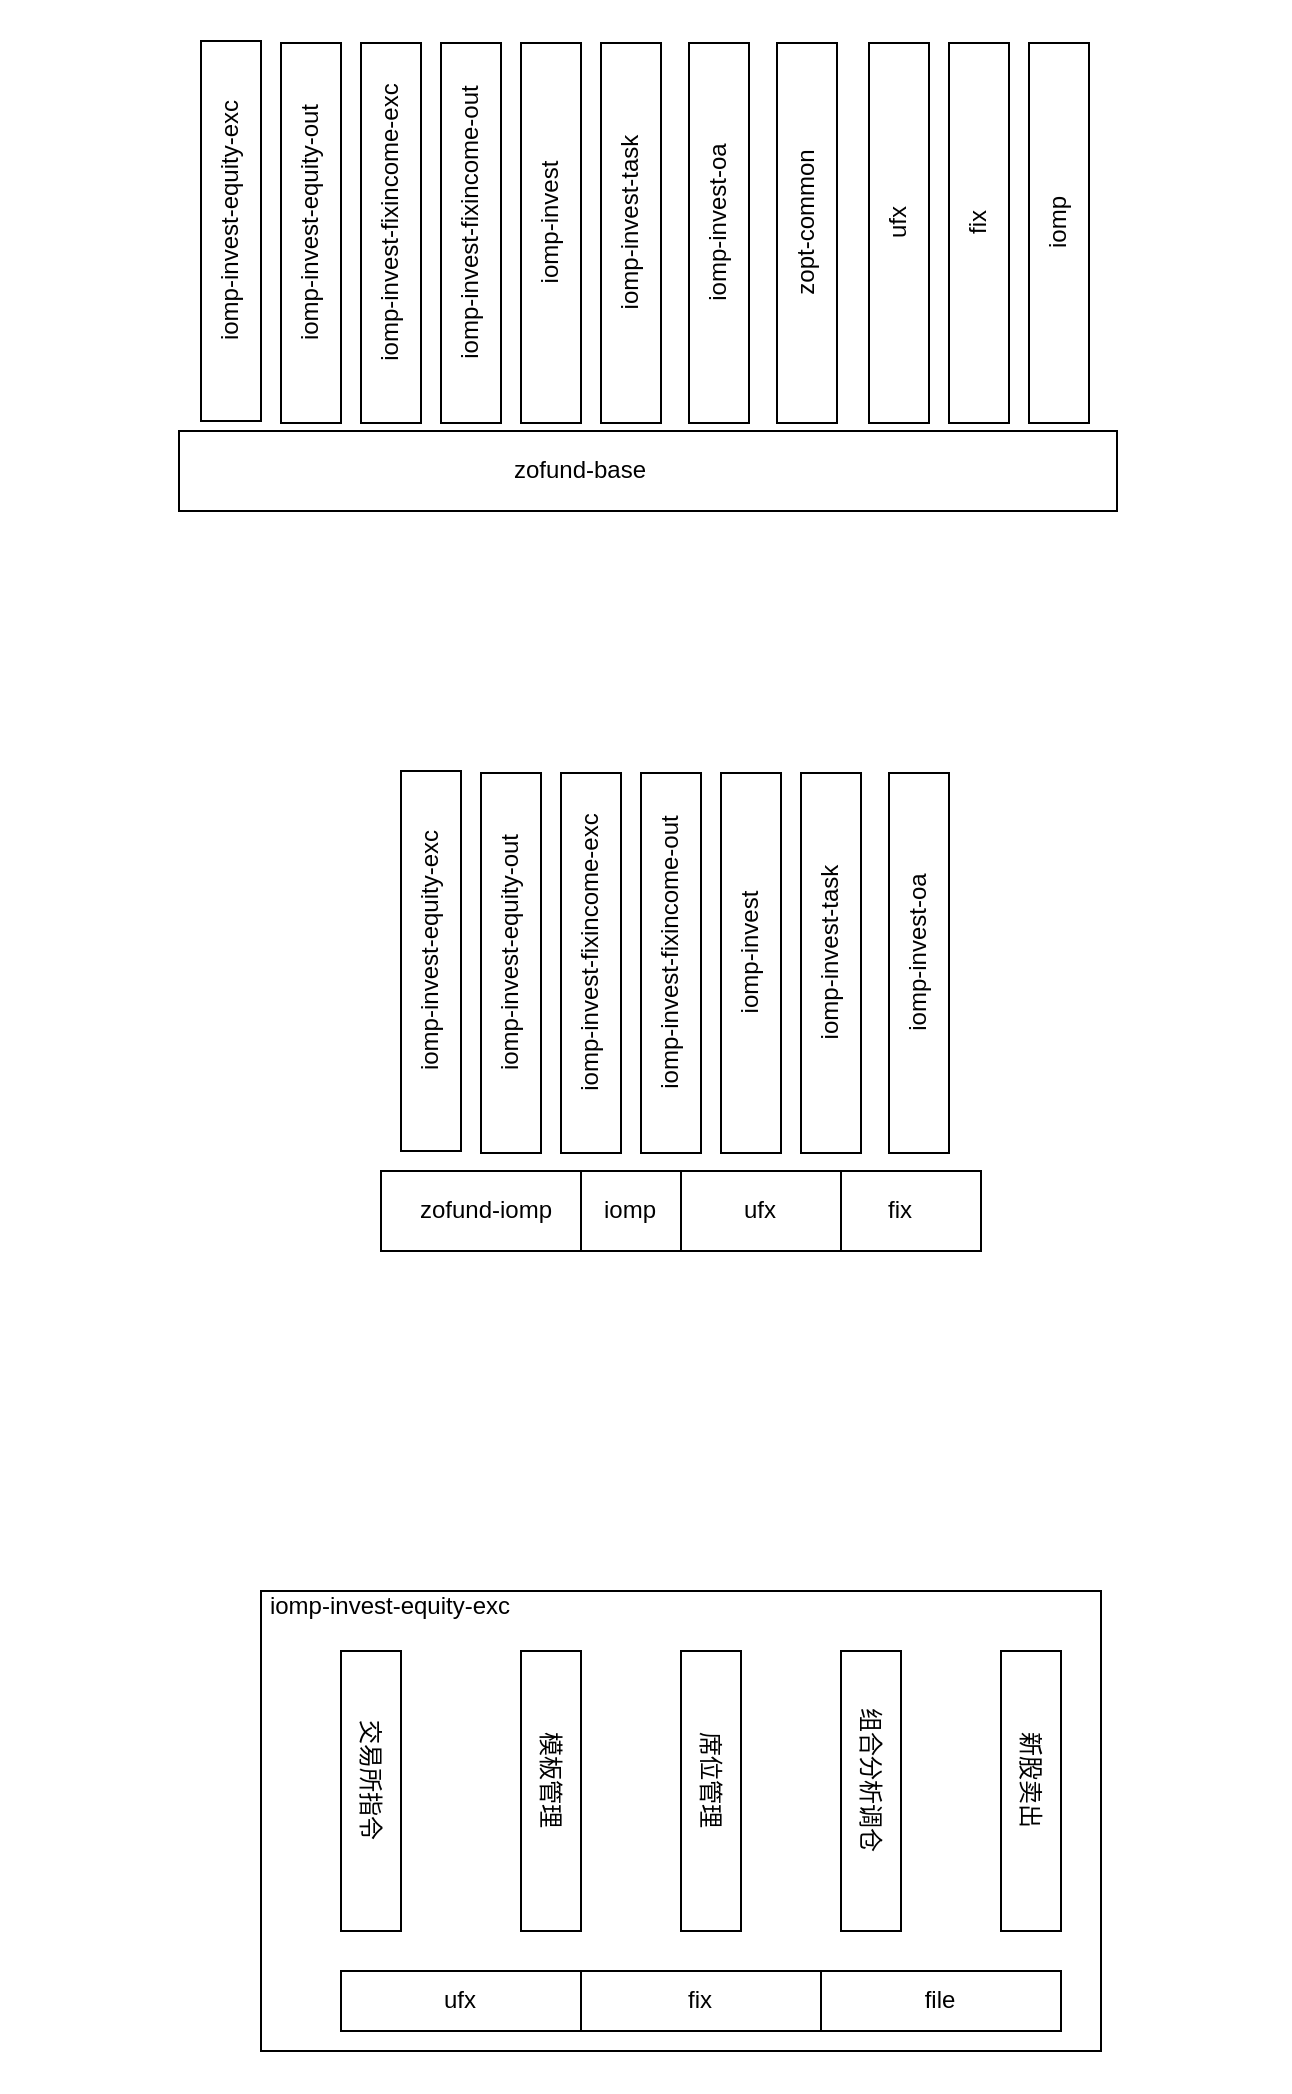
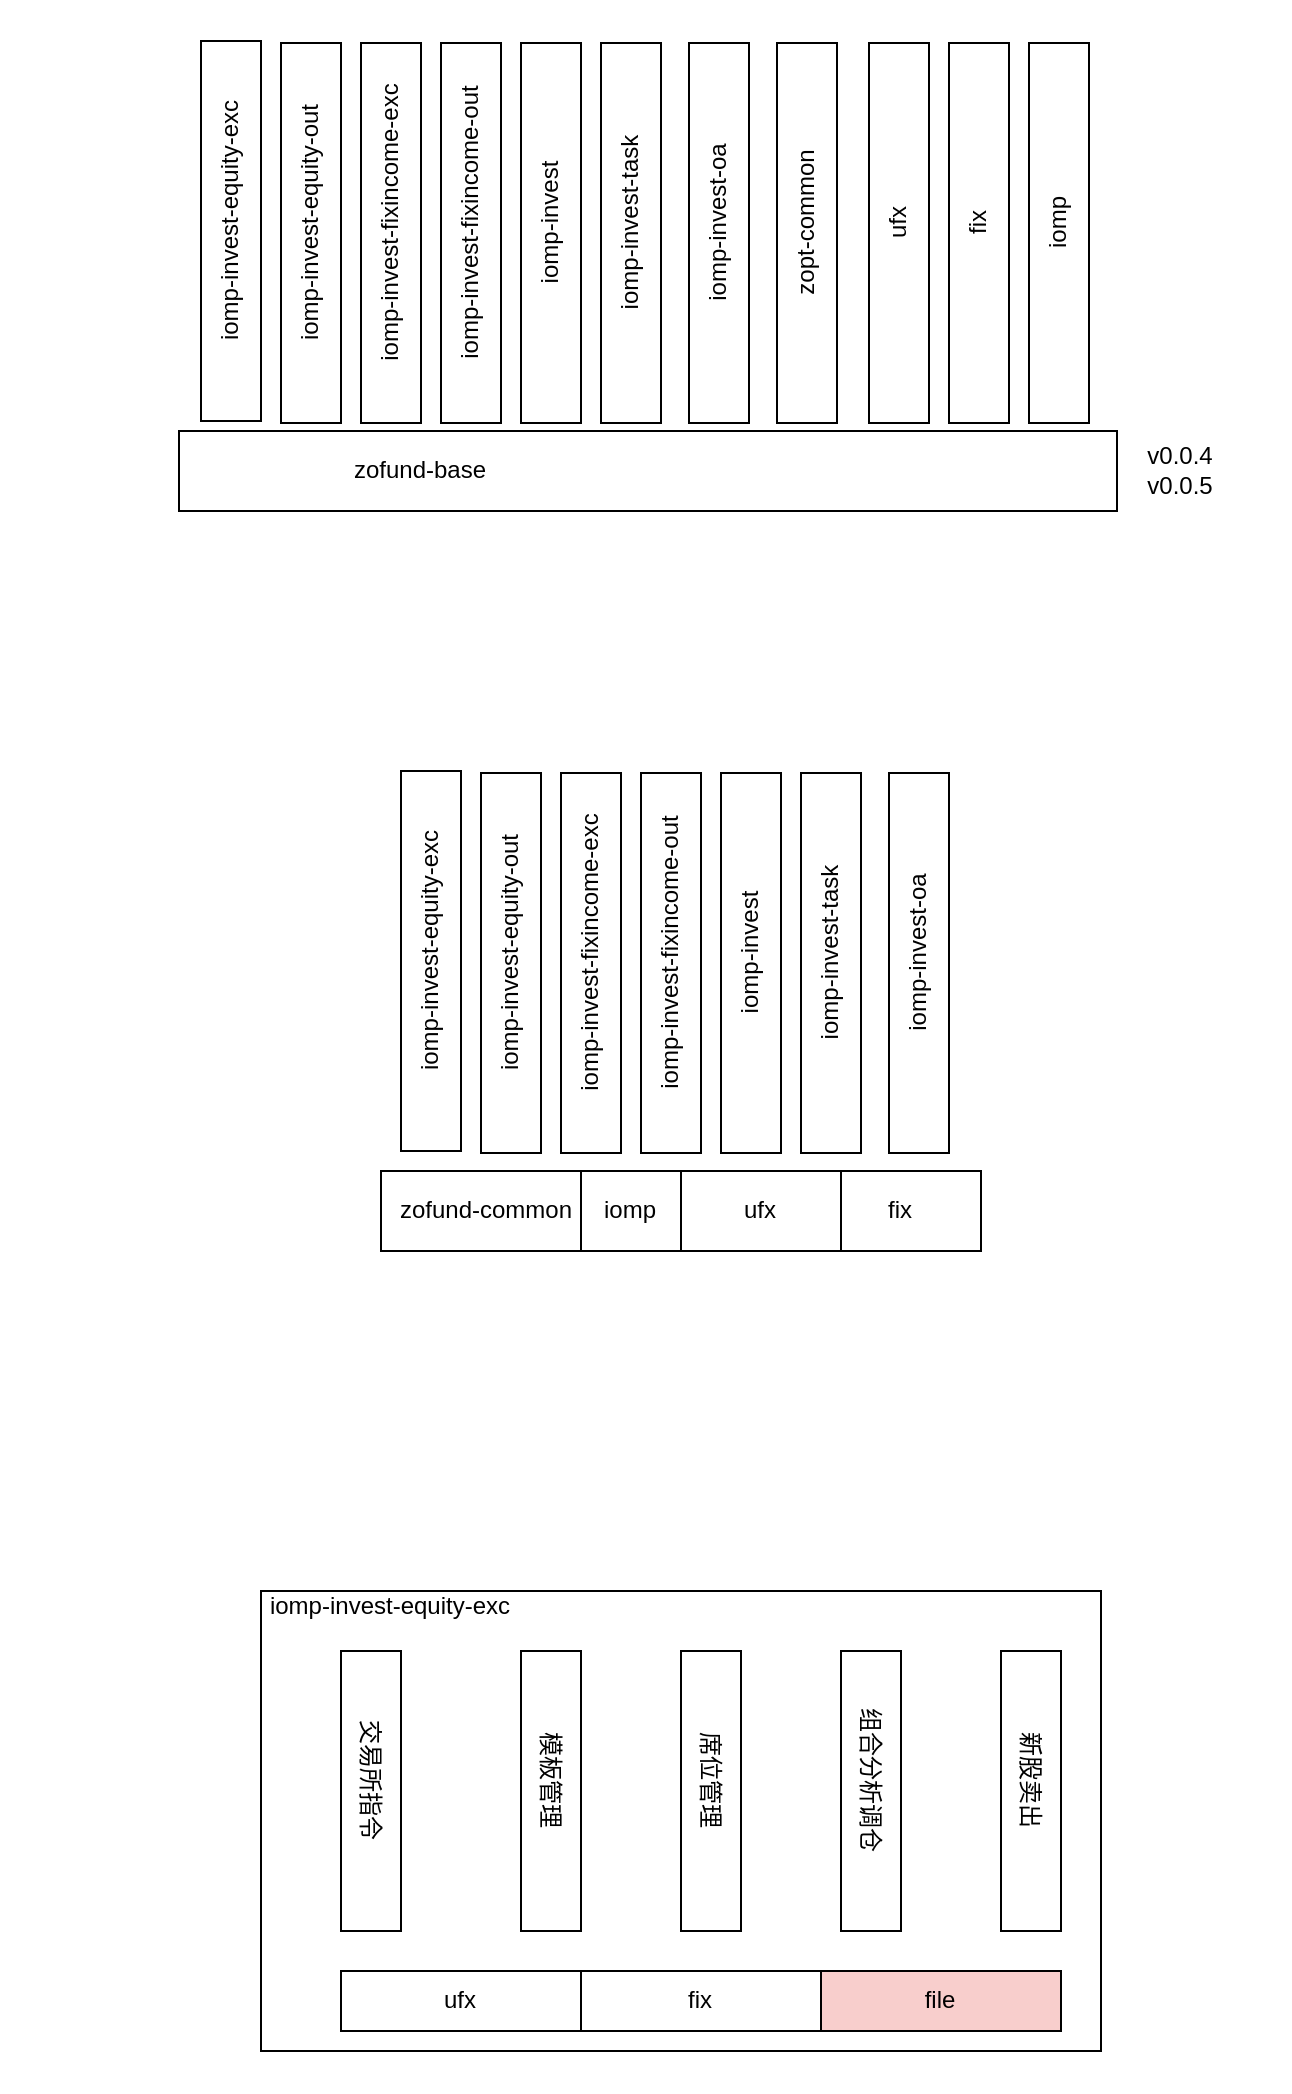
node "zofund-base": moved (581, 471) -> (421, 471)
node "v0.0.4 v0.0.5": added
node "zofund-iomp": label "zofund-iomp" -> "zofund-common"
node "file": fillcolor #ffffff -> #f8cecc
